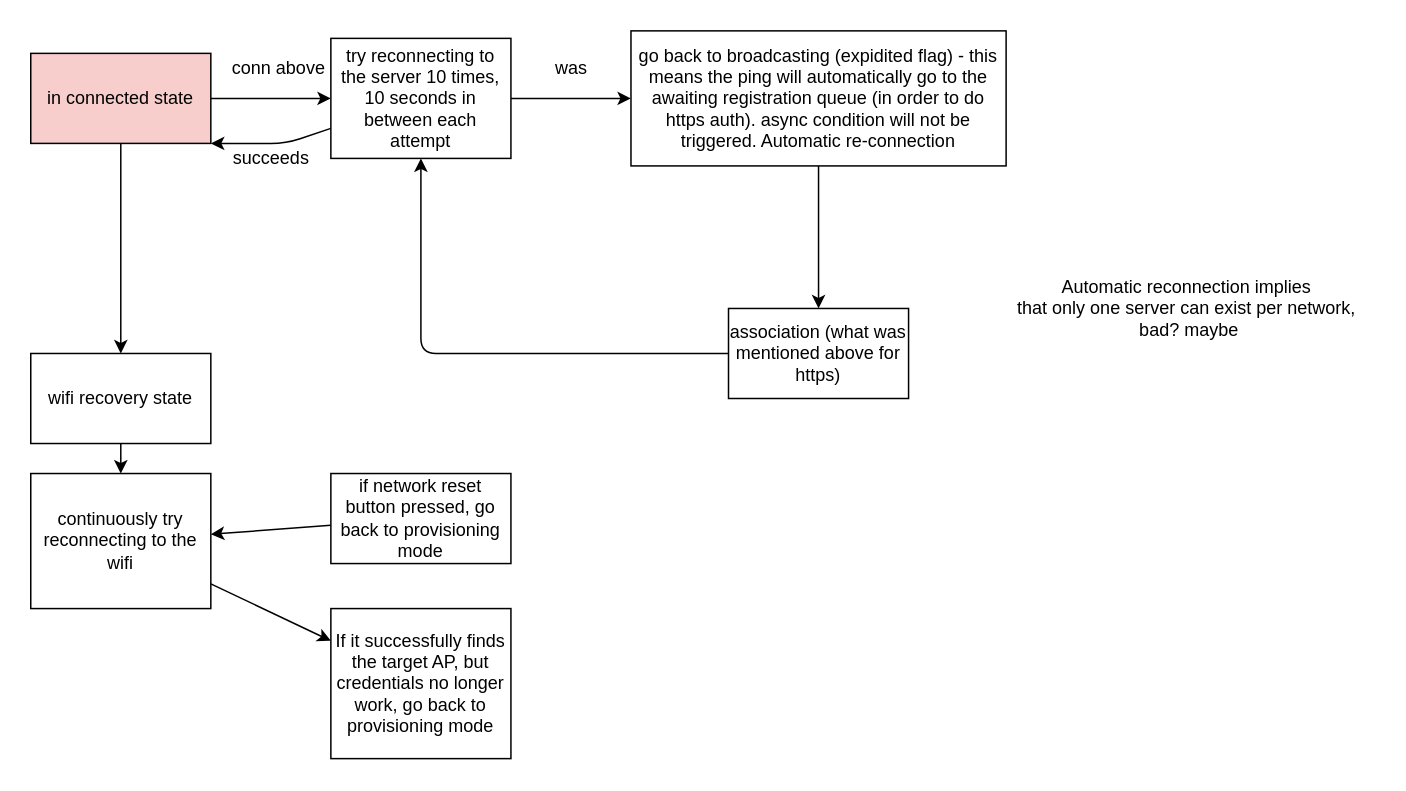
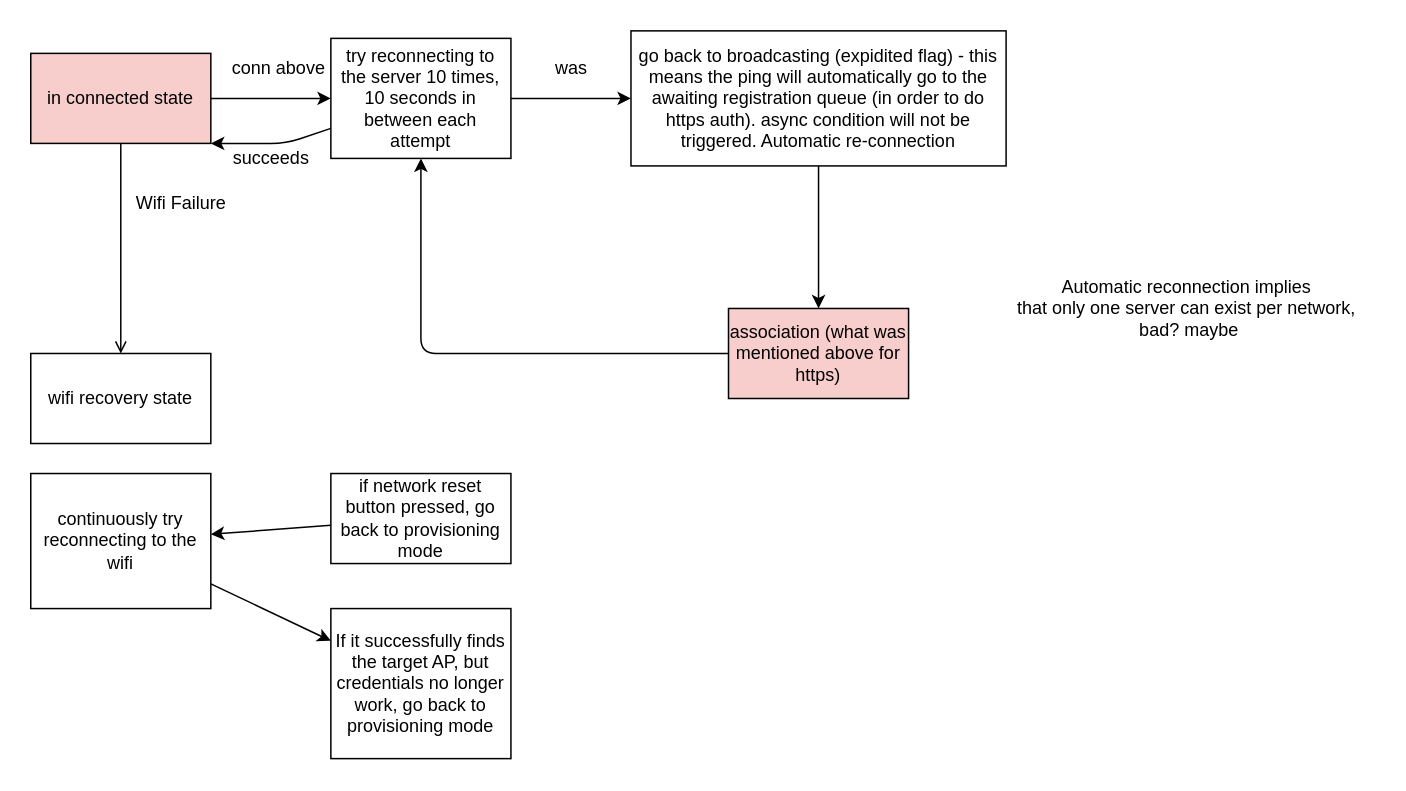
node "Wifi Failure": added
edge "in connected state" -> "wifi recovery state": arrowhead classic -> open
node "association (what was mentioned above for https)": fillcolor #ffffff -> #f8cecc
edge "wifi recovery state" -> "continuously try reconnecting to the wifi": removed
